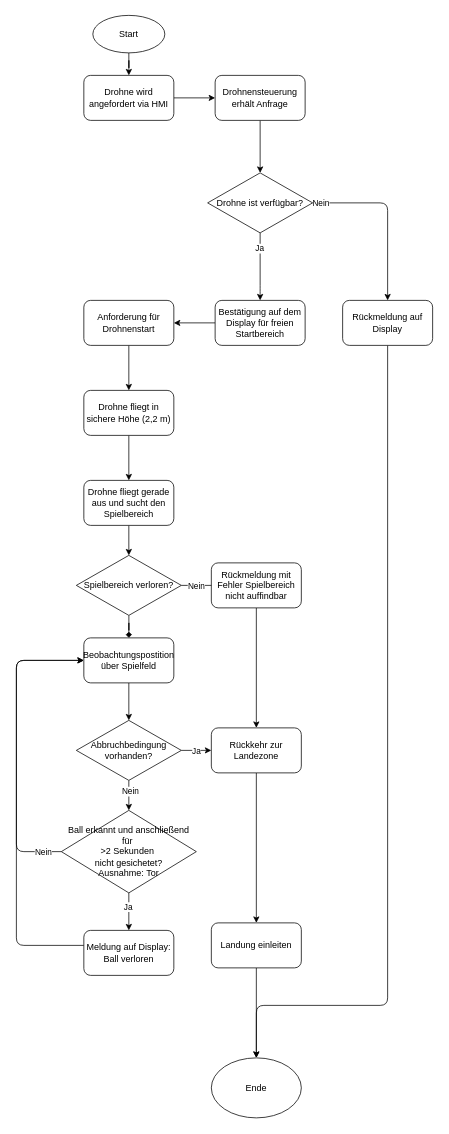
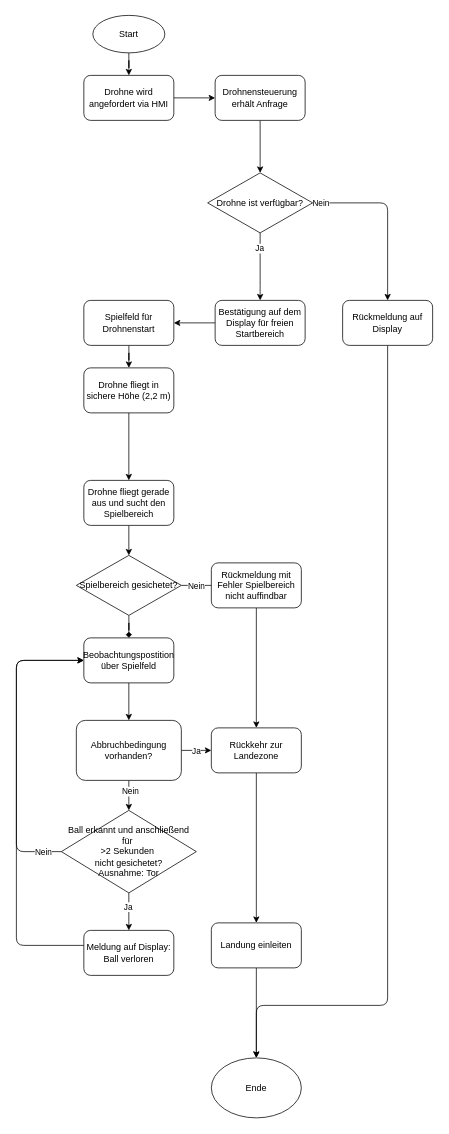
node "Anforderung für Drohnenstart": label "Anforderung für Drohnenstart" -> "Spielfeld für Drohnenstart"
node "Drohne fliegt in sichere Höhe (2,2 m)": moved (129, 413) -> (129, 390)
node "Spielbereich verloren?": label "Spielbereich verloren?" -> "Spielbereich gesichetet?"
node "Abbruchbedingung vorhanden?": shape diamond -> rounded rectangle
